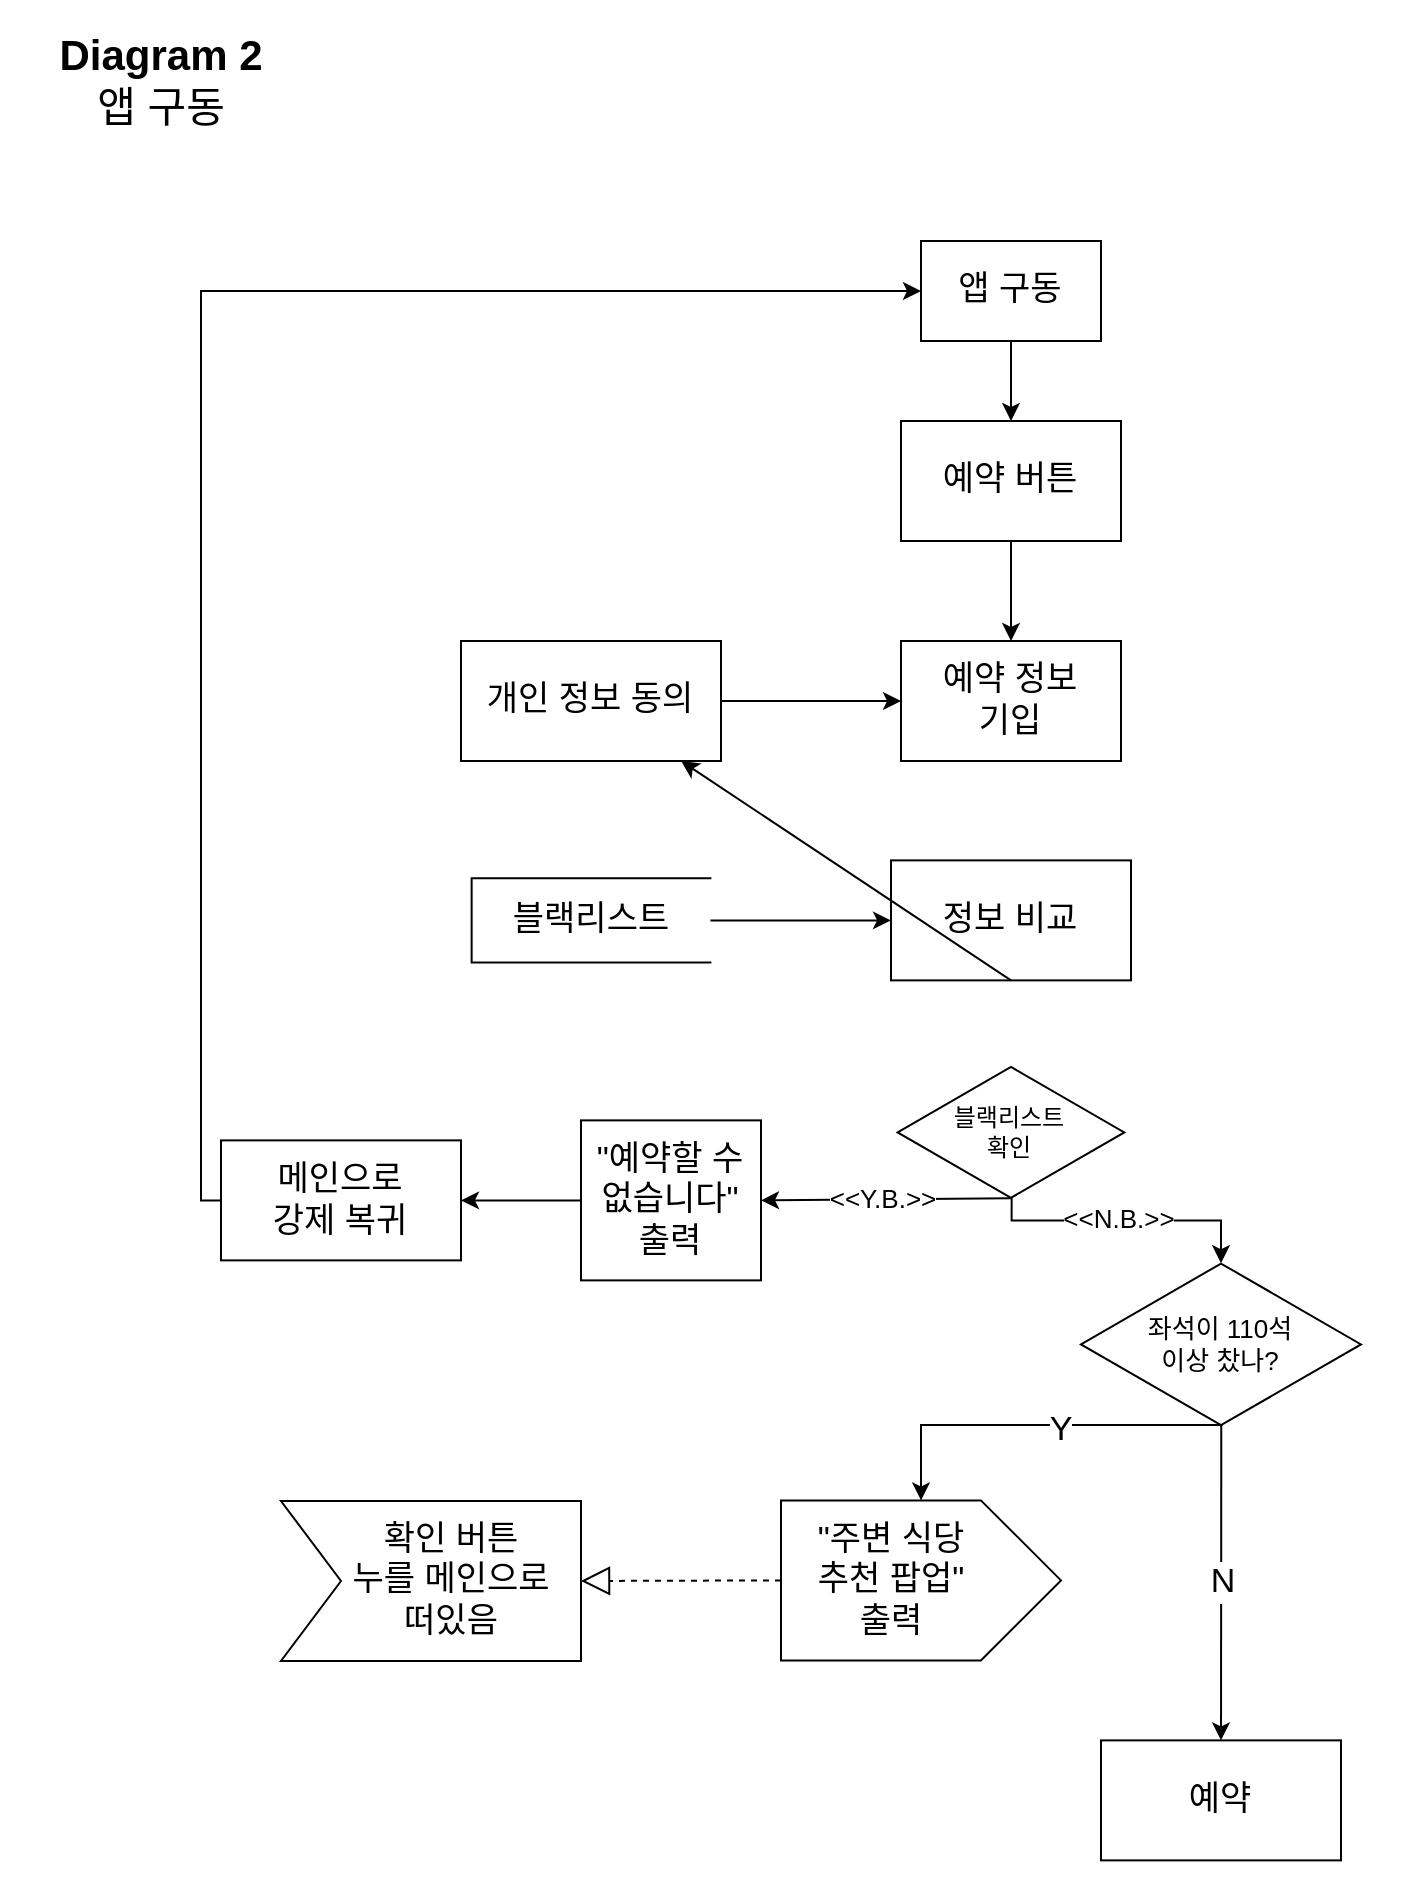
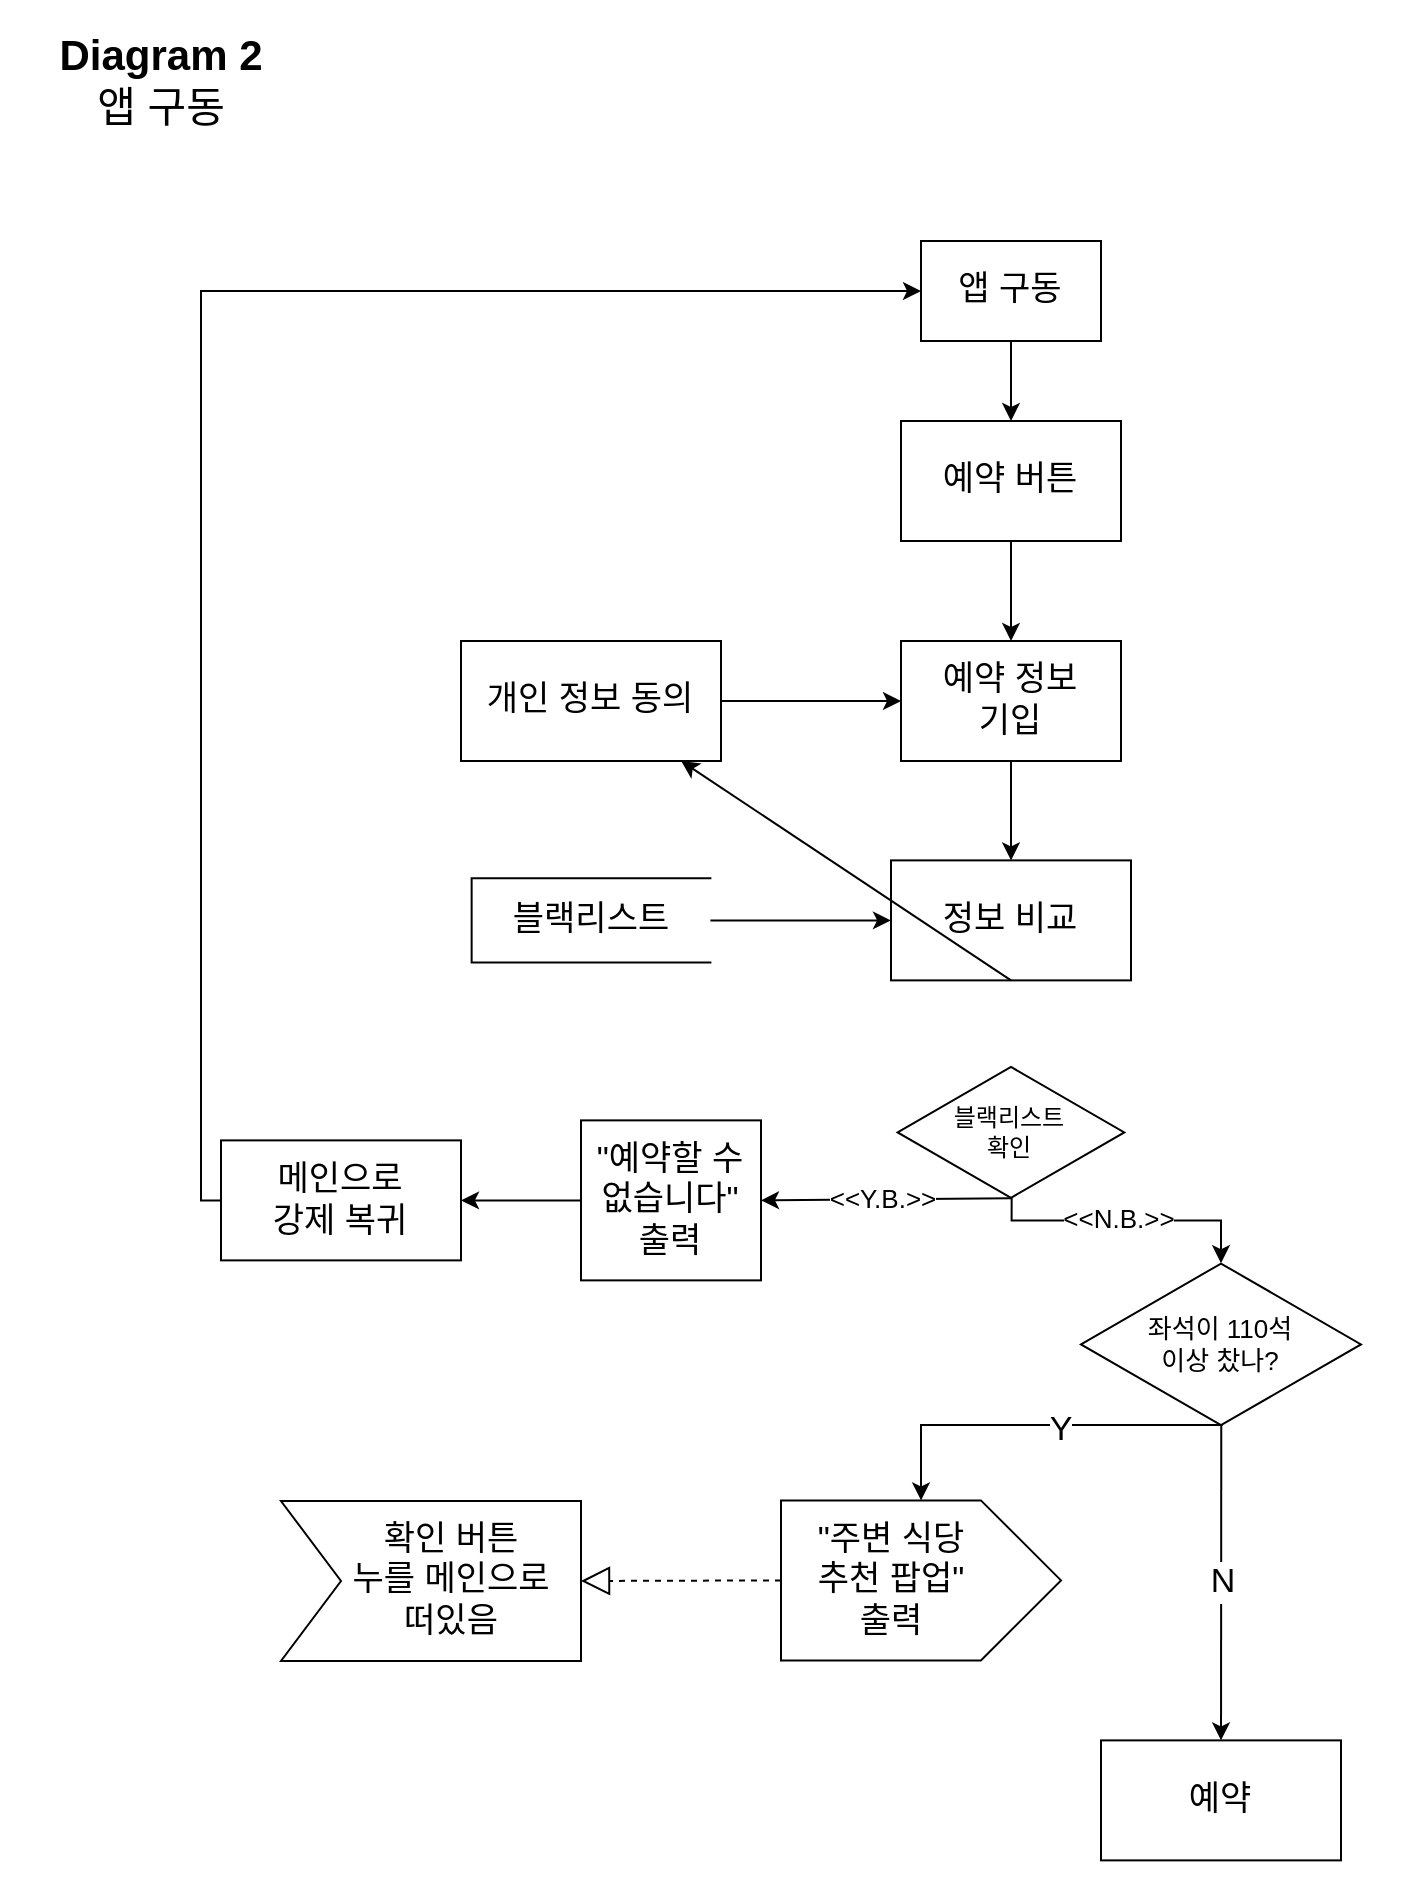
edge "예약 정보 기입" -> "정보 비교": added
